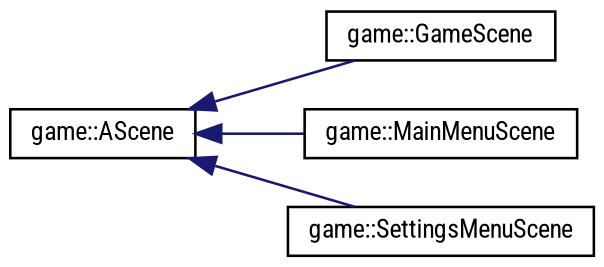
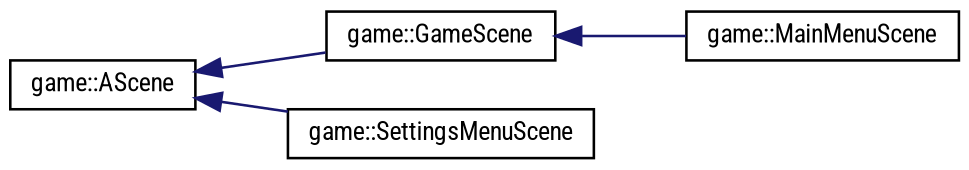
edge "game::MainMenuScene" -> "game::AScene": now "game::MainMenuScene" -> "game::GameScene"
